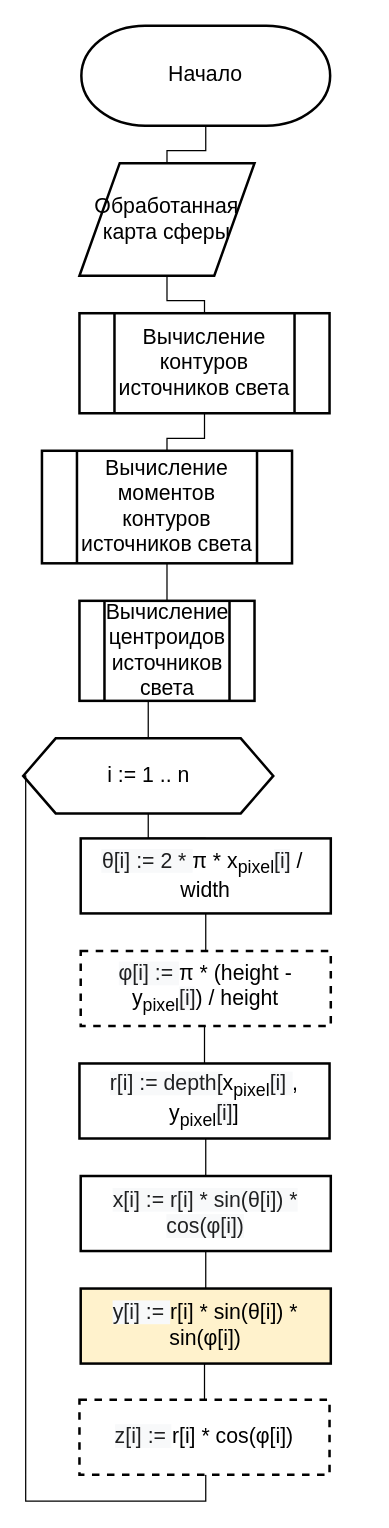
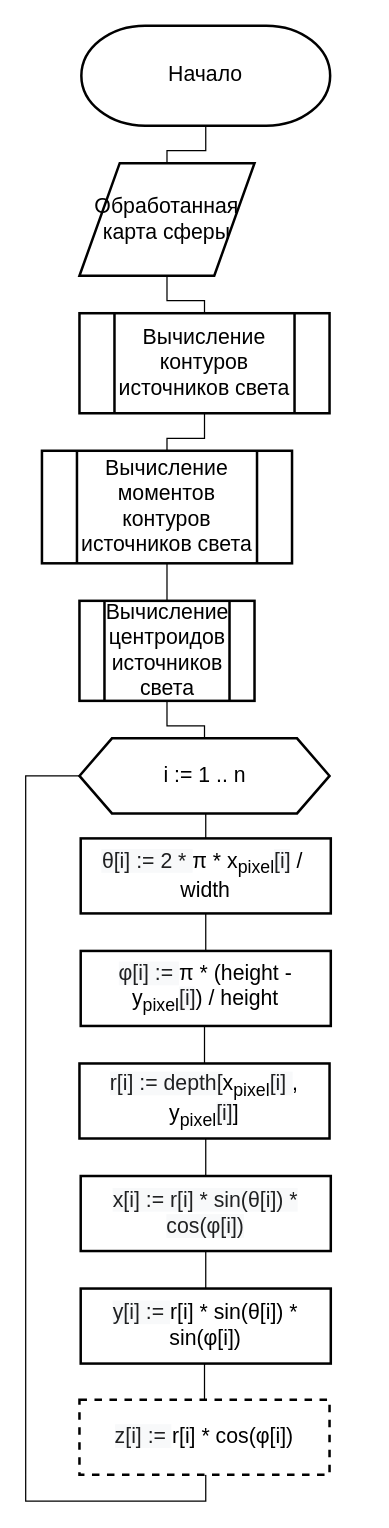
node "i := 1 .. n": moved (148, 776) -> (204, 776)
node "φ[i] := π * (height - ypixel[i]) / height": style dashed -> solid
node "y[i] := r[i] * sin(θ[i]) * sin(φ[i])": fillcolor #fff2cc -> #ffffff
